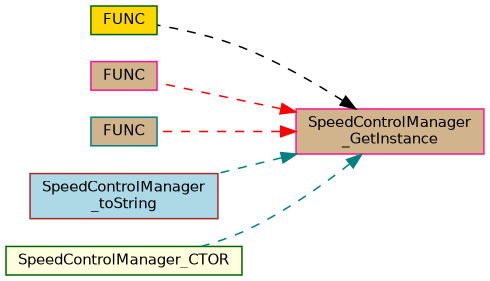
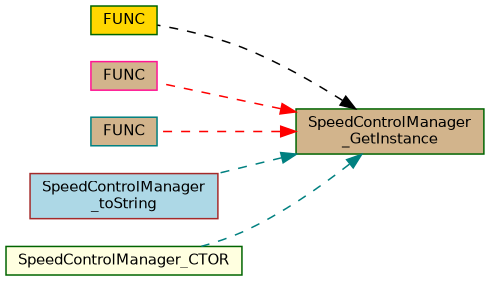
node "SpeedControlManager _GetInstance": color deeppink -> darkgreen
